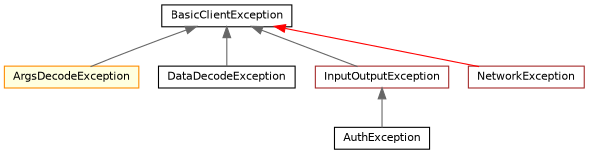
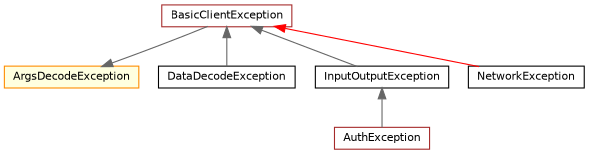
node "BasicClientException": color black -> brown
edge "ArgsDecodeException" -> "BasicClientException": reversed
node "InputOutputException": color brown -> black
node "NetworkException": color brown -> black
node "AuthException": color black -> brown
